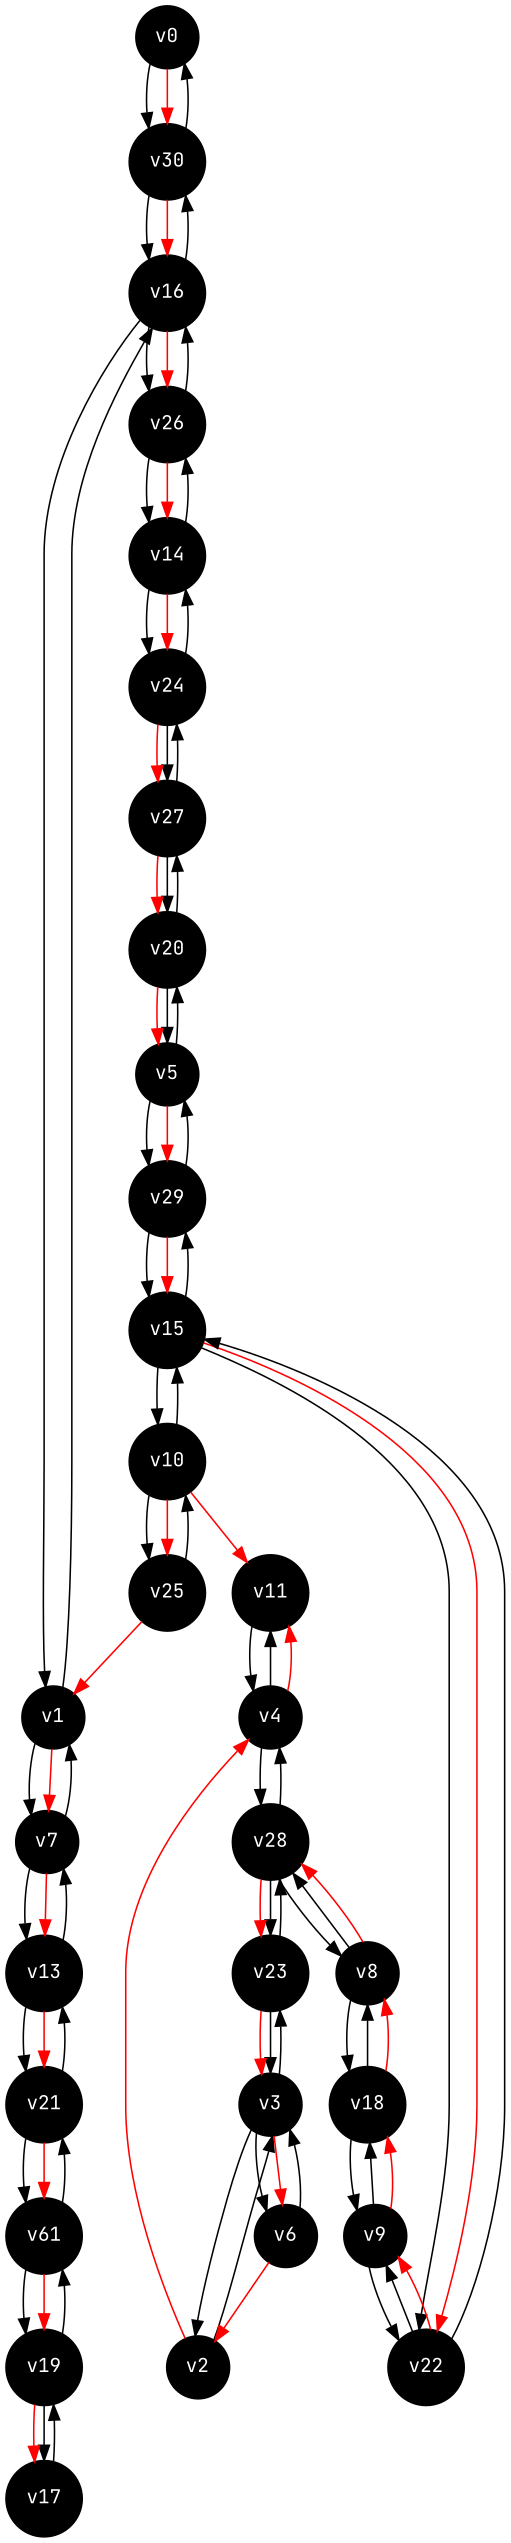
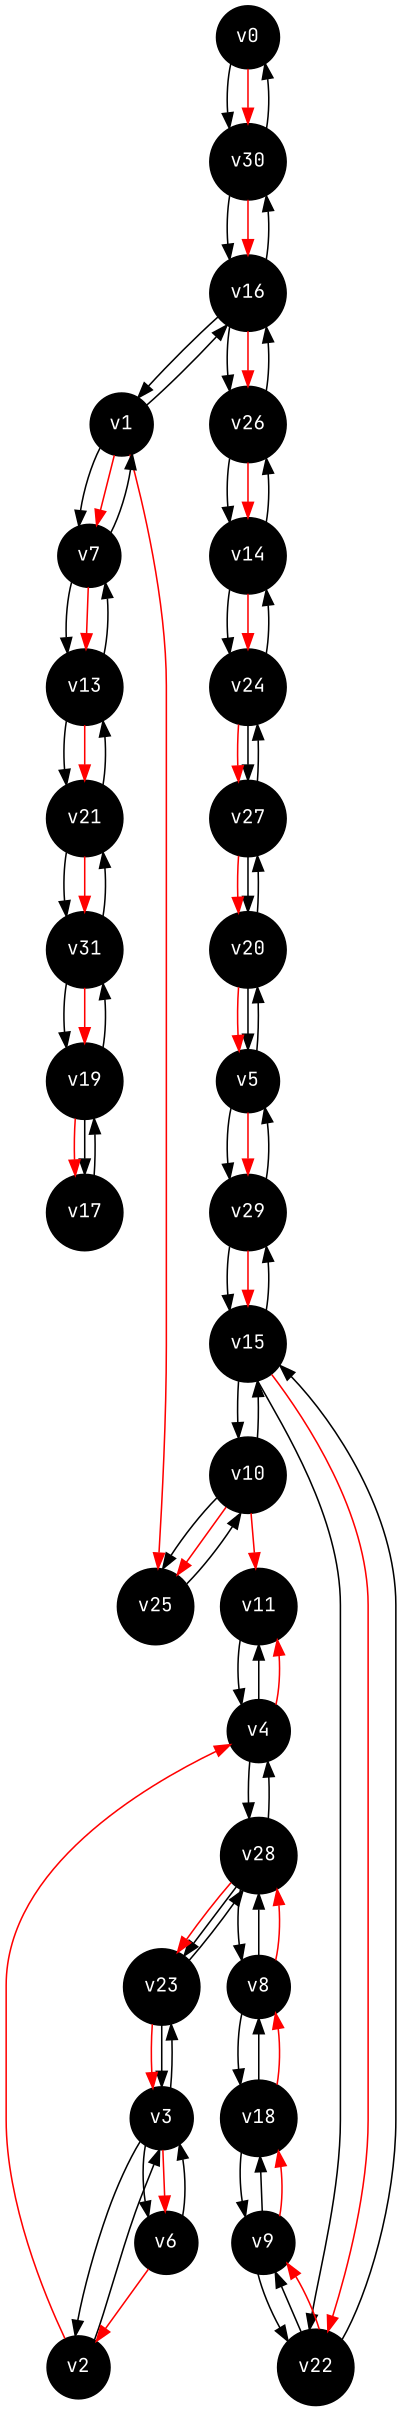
edge "v25" -> "v1": reversed
node "v61": label "v61" -> "v31"
